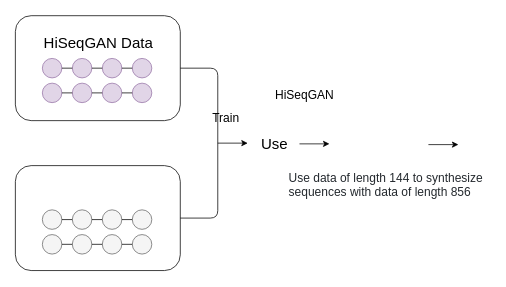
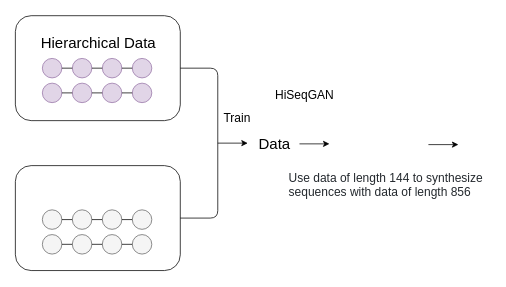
node "HiSeqGAN Data": label "HiSeqGAN Data" -> "Hierarchical Data"
node "Train": moved (226, 117) -> (237, 117)
node "Use": label "Use" -> "Data"
